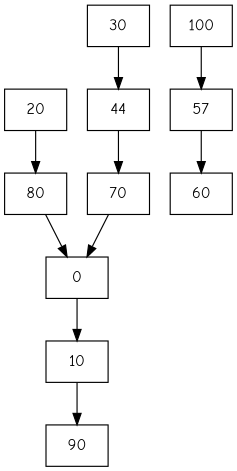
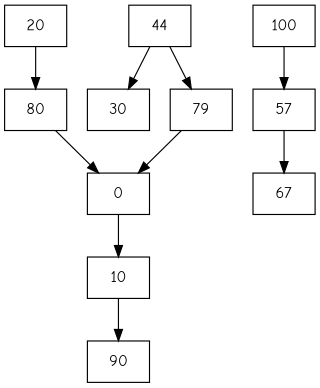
edge "30" -> "44": reversed
node "70": label "70" -> "79"
node "60": label "60" -> "67"
